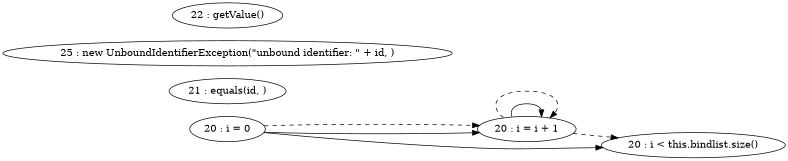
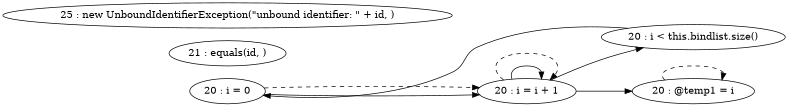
node "22 : getValue()": removed
node "20 : @temp1 = i": added
edge "20 : i = i + 1" -> "20 : i < this.bindlist.size()": style dashed -> solid
edge "20 : i = 0" -> "20 : i < this.bindlist.size()": reversed
